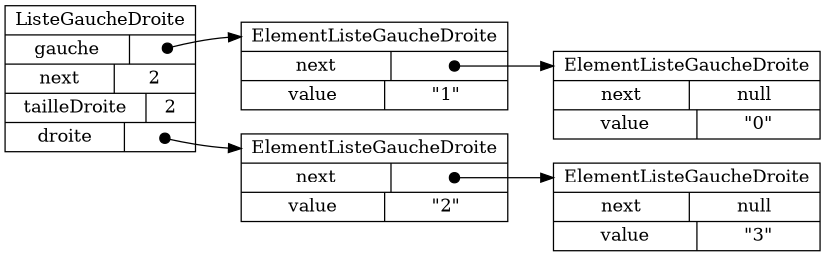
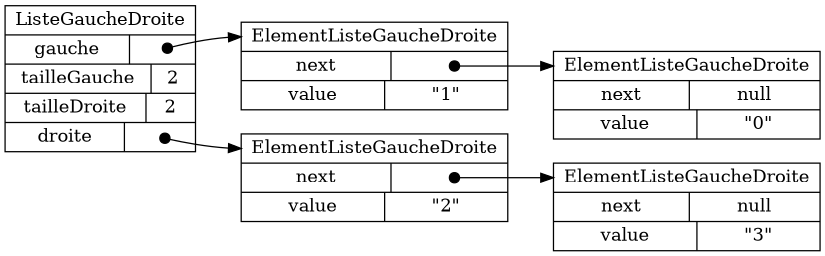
node "ListeGaucheDroite": text "next" -> "tailleGauche"
